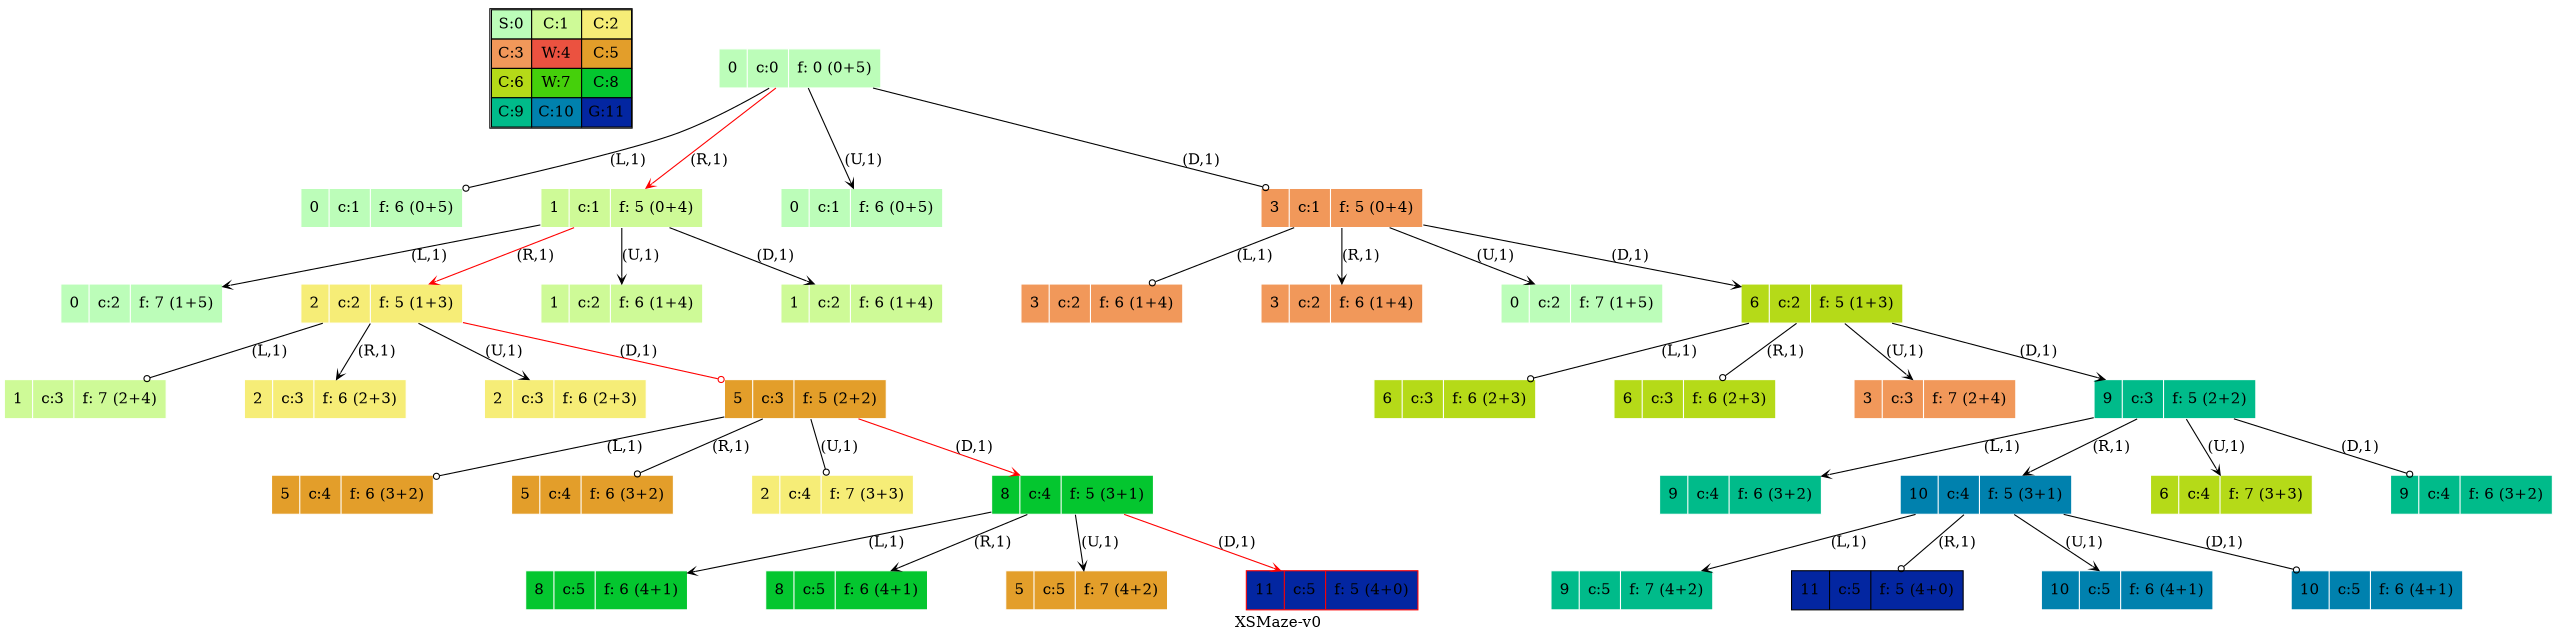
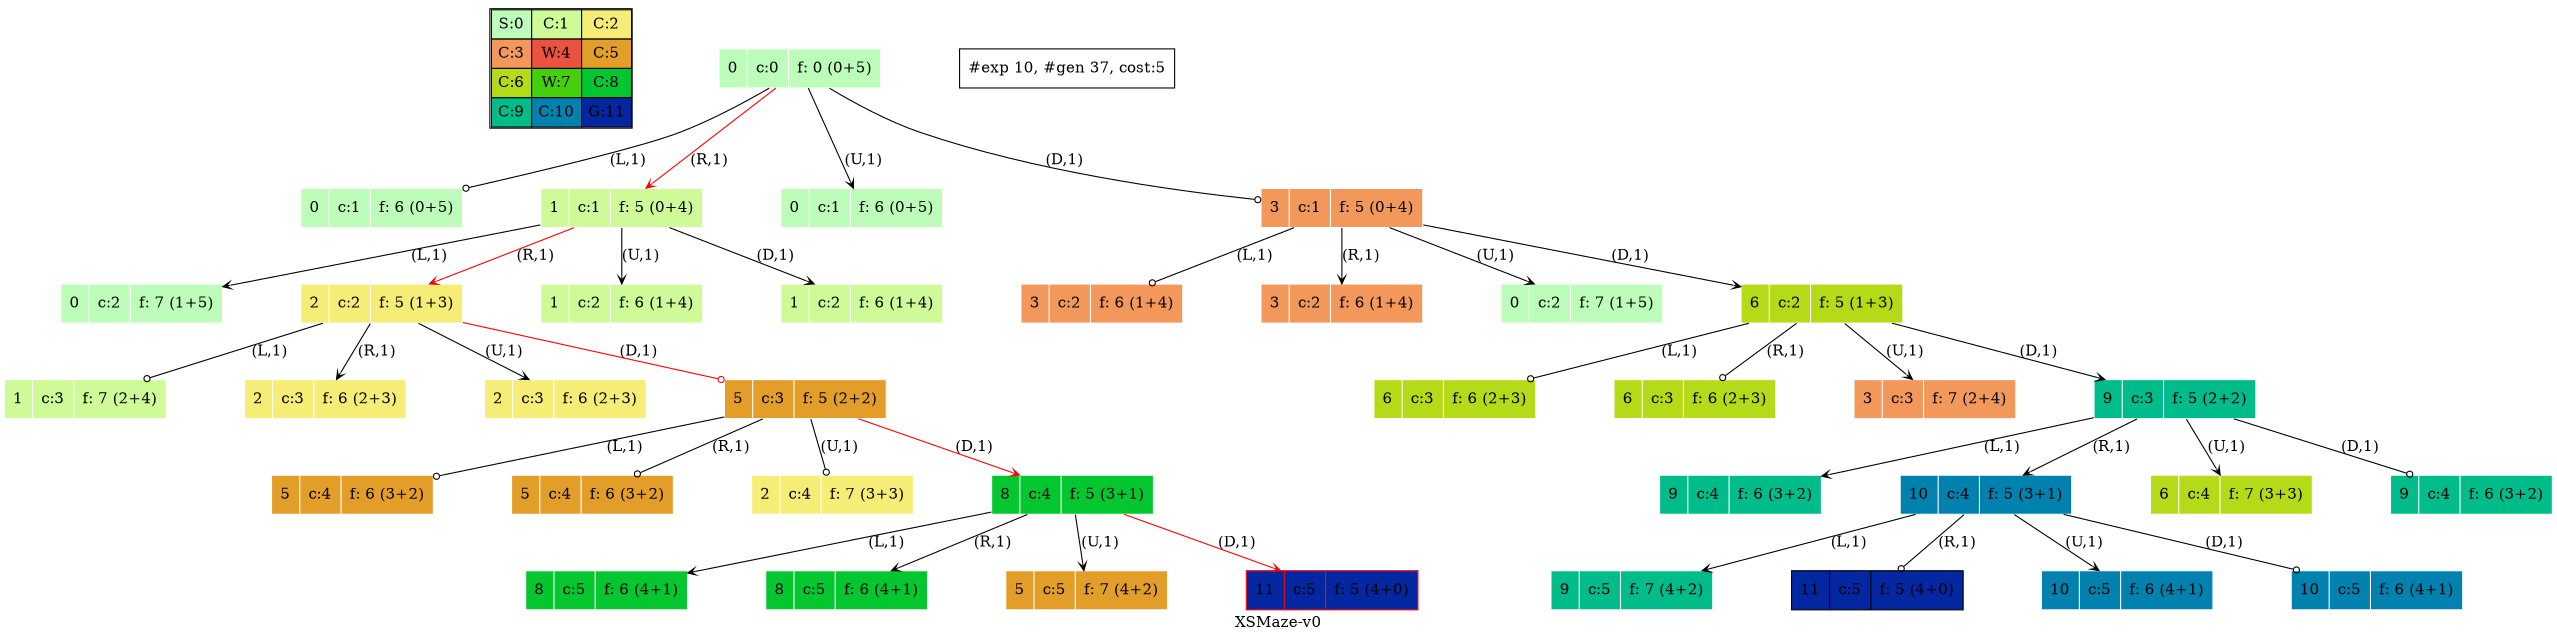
node "#exp 10, #gen 37, cost:5": added
